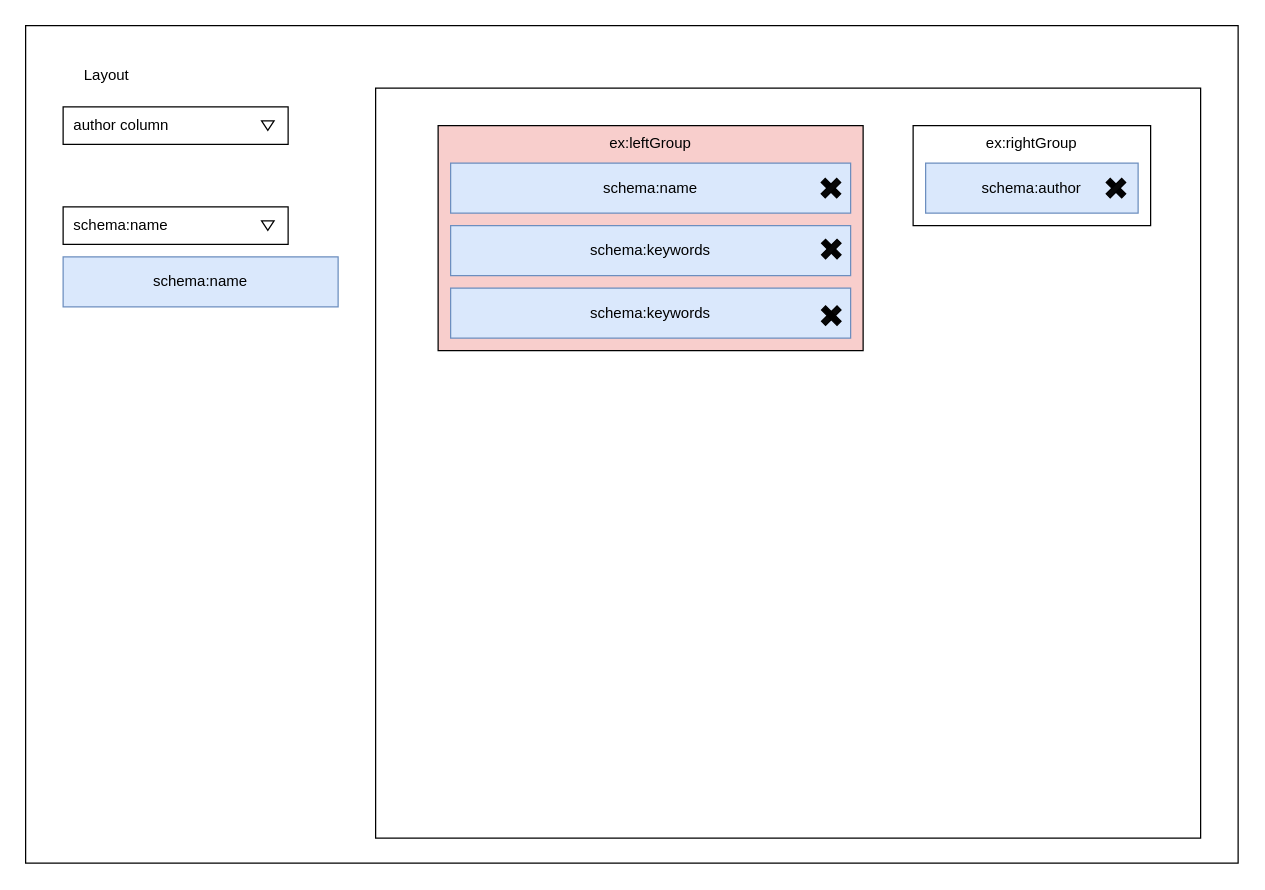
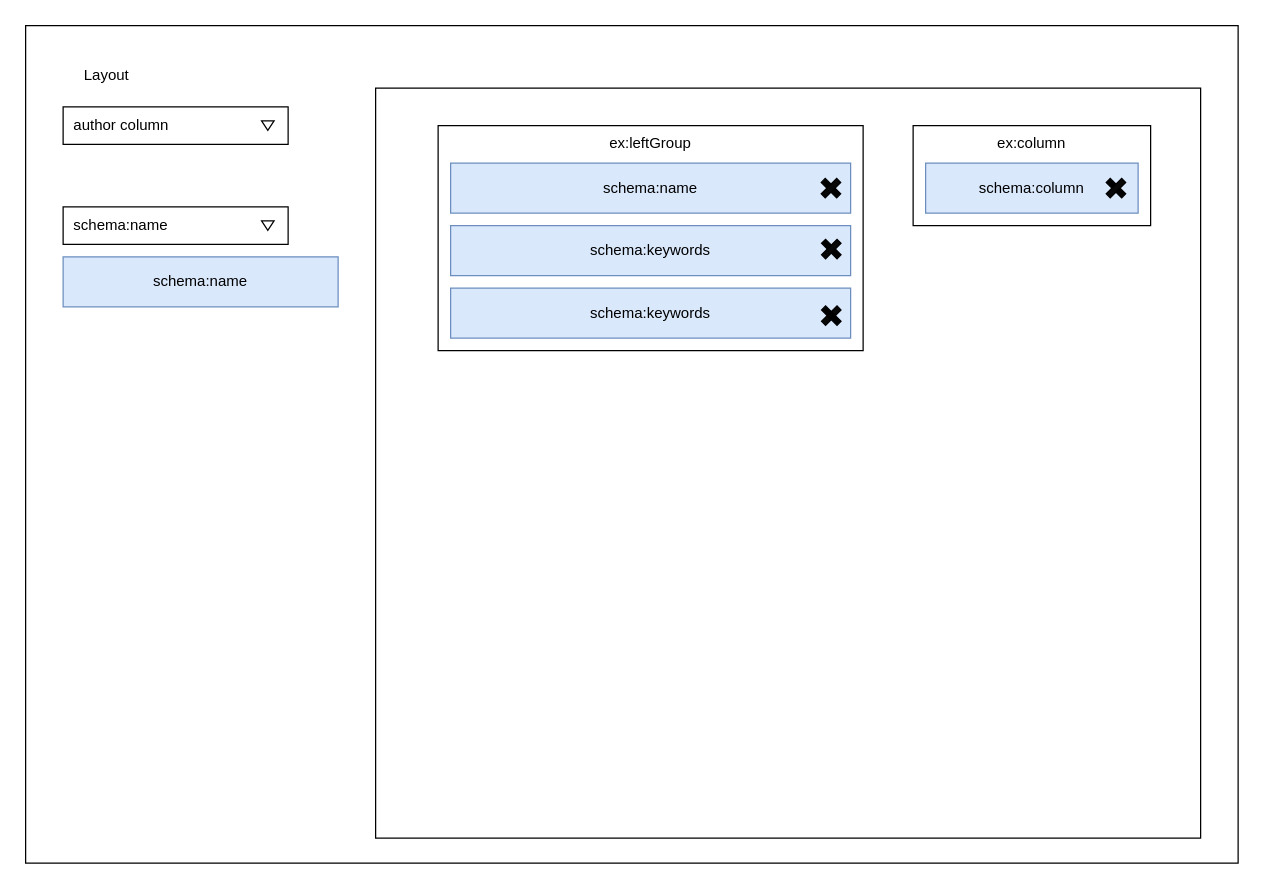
node "ex:leftGroup": fillcolor #f8cecc -> #ffffff
node "ex:rightGroup": label "ex:rightGroup" -> "ex:column"
node "schema:author": label "schema:author" -> "schema:column"
